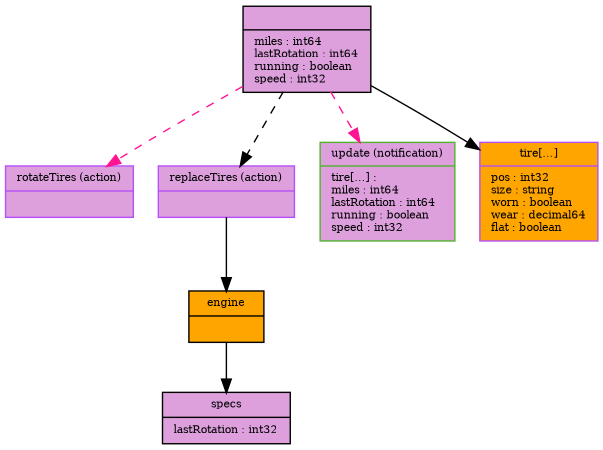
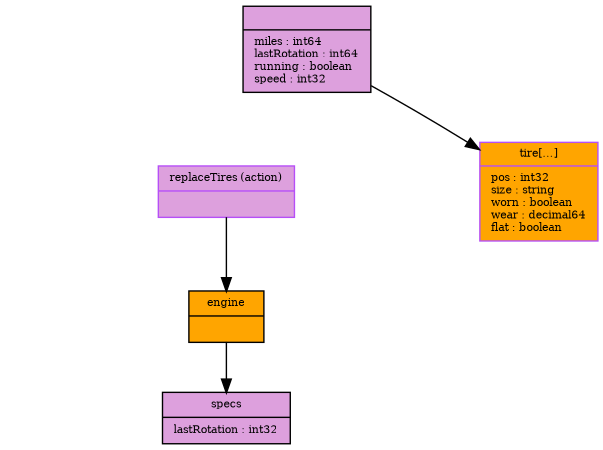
edge "miles : int64" -> "replaceTires (action)": removed
node "rotateTires (action)": removed
node "update (notification)": removed
